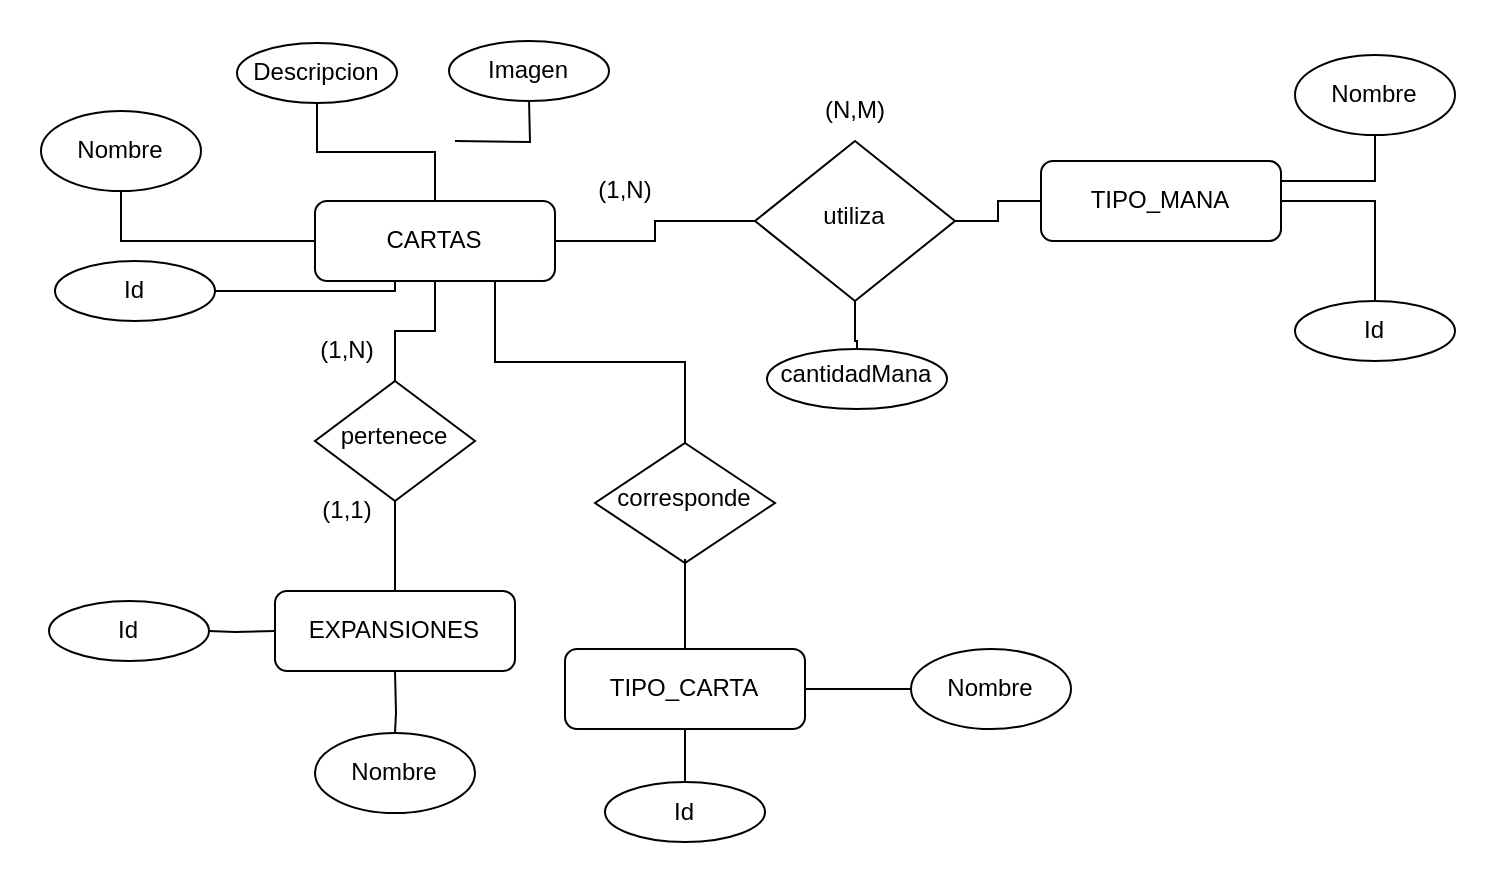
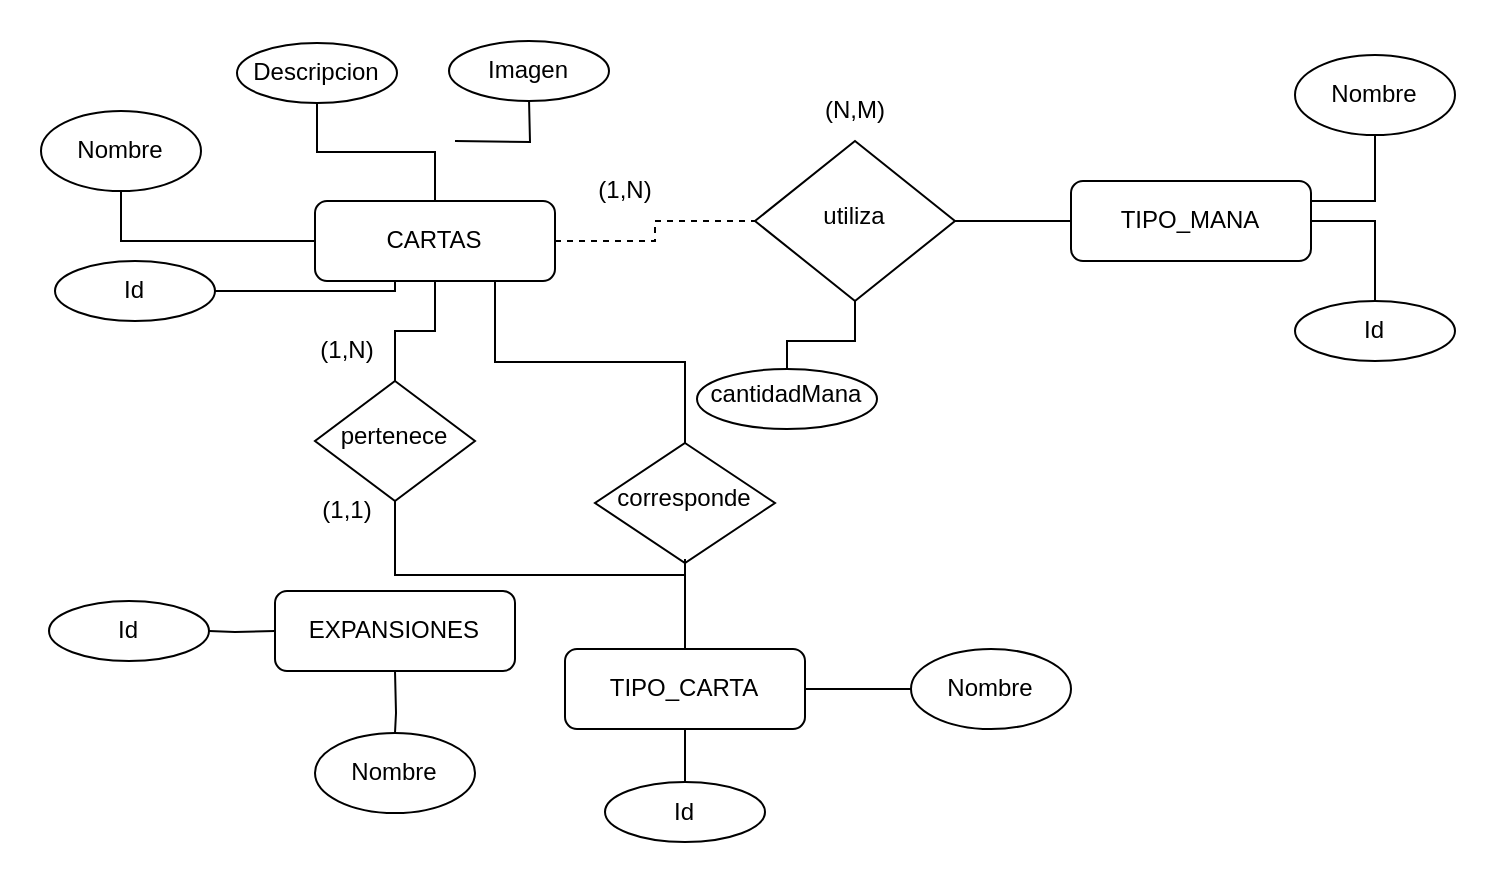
node "TIPO_MANA": moved (1161, 201) -> (1191, 221)
edge "utiliza" -- "CARTAS": style solid -> dashed
node "cantidadMana": moved (857, 379) -> (787, 399)
edge "pertenece" -- "EXPANSIONES": now "pertenece" -- "TIPO_CARTA"
